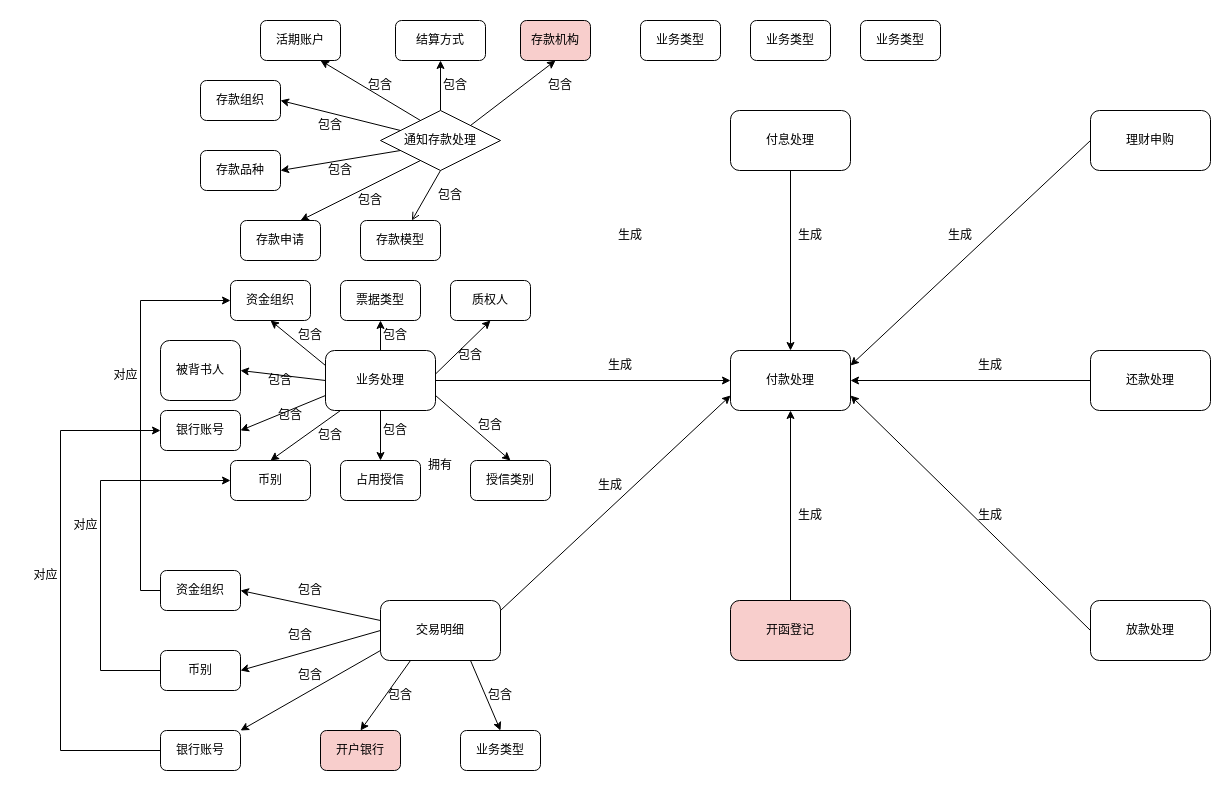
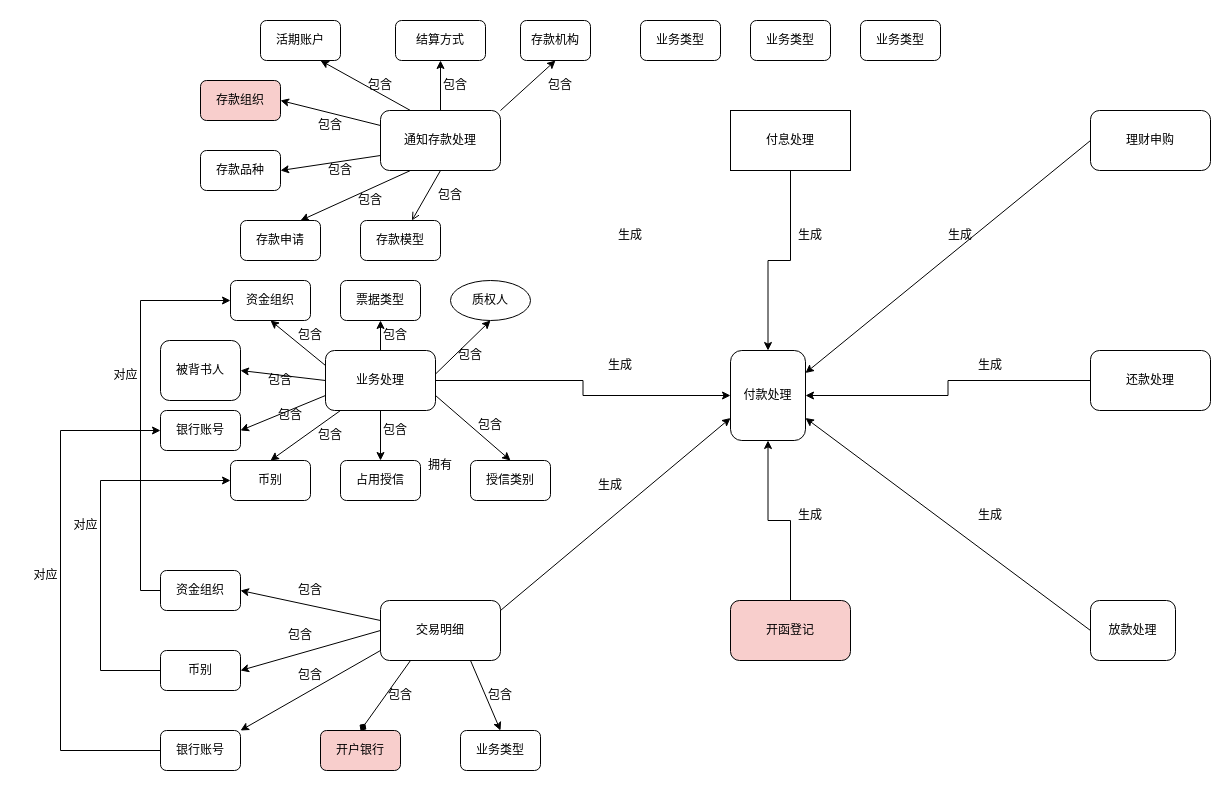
node "存款机构": fillcolor #f8cecc -> #ffffff
node "存款组织": fillcolor #ffffff -> #f8cecc
node "通知存款处理": shape diamond -> rounded rectangle
node "付息处理": shape rounded rectangle -> rectangle
node "质权人": shape rounded rectangle -> ellipse
node "付款处理": size 120x60 -> 75x90
node "放款处理": size 120x60 -> 85x60
edge "交易明细" -> "开户银行": arrowhead classic -> diamond
